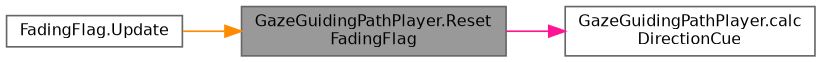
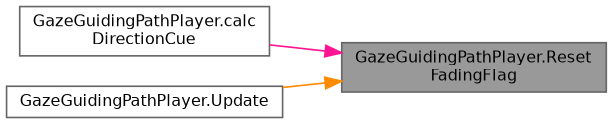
node "FadingFlag.Update": label "FadingFlag.Update" -> "GazeGuidingPathPlayer.Update"
edge "GazeGuidingPathPlayer.Reset FadingFlag" -> "GazeGuidingPathPlayer.calc DirectionCue": reversed
